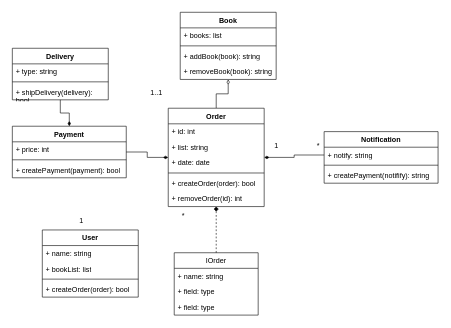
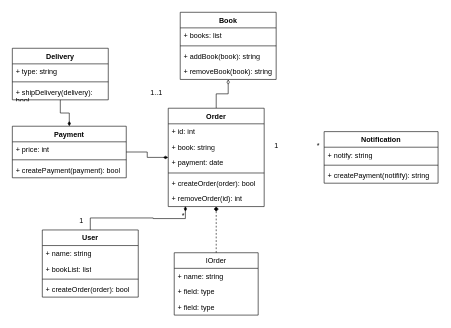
node "+ list: string": label "+ list: string" -> "+ book: string"
edge "+ notify: string" -> "Order": removed
node "+ date: date": label "+ date: date" -> "+ payment: date"
edge "User" -> "+ removeOrder(id): int": added
